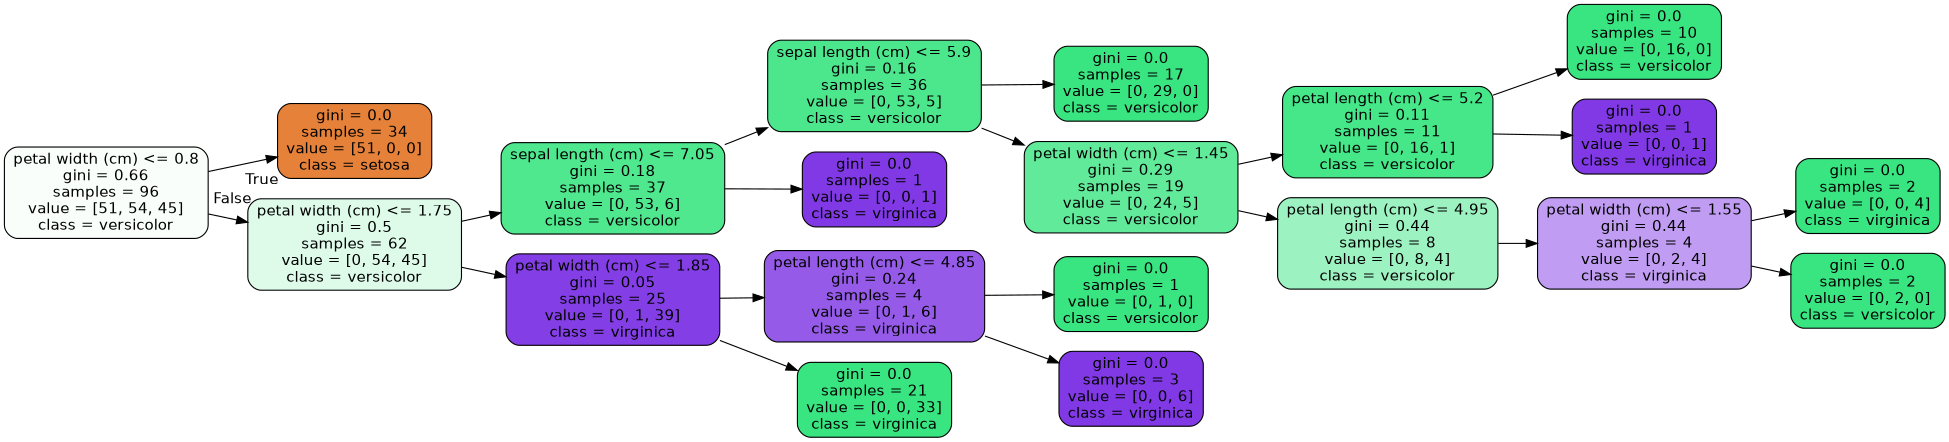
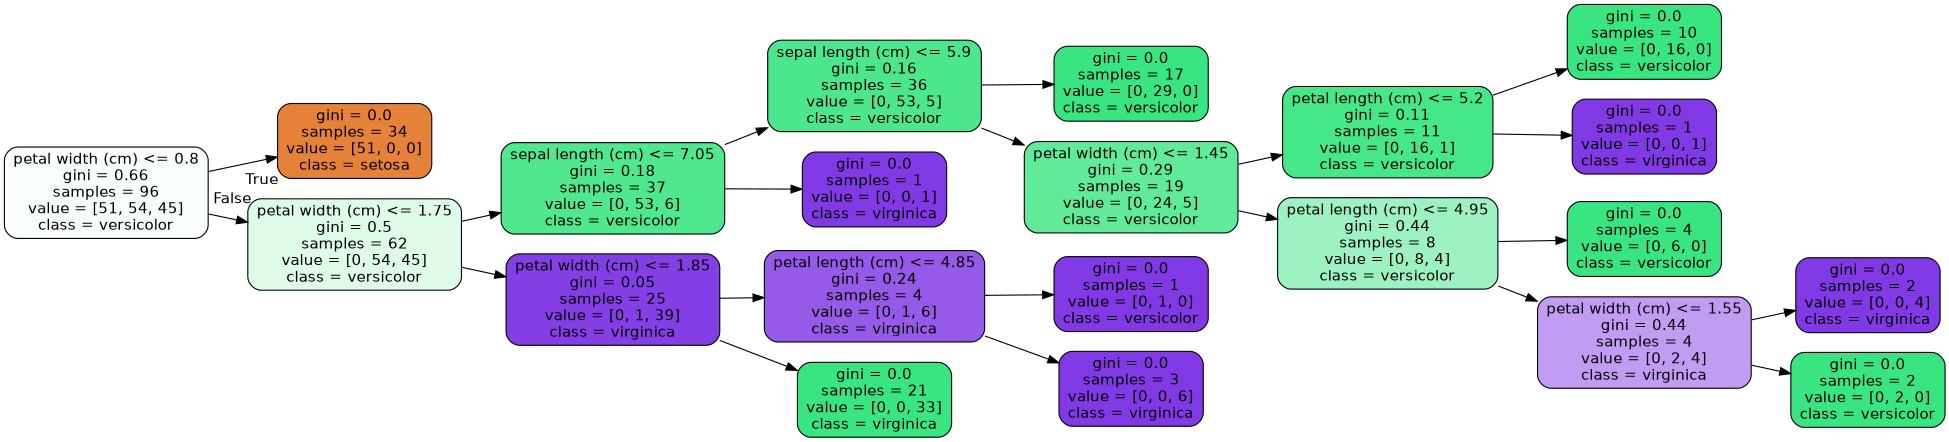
node "gini = 0.0 samples = 2 value = [0, 0, 4] class = virginica": fillcolor #39e581 -> #8139e5
node "gini = 0.0 samples = 4 value = [0, 6, 0] class = versicolor": added
node "gini = 0.0 samples = 1 value = [0, 1, 0] class = versicolor": fillcolor #39e581 -> #8139e5
